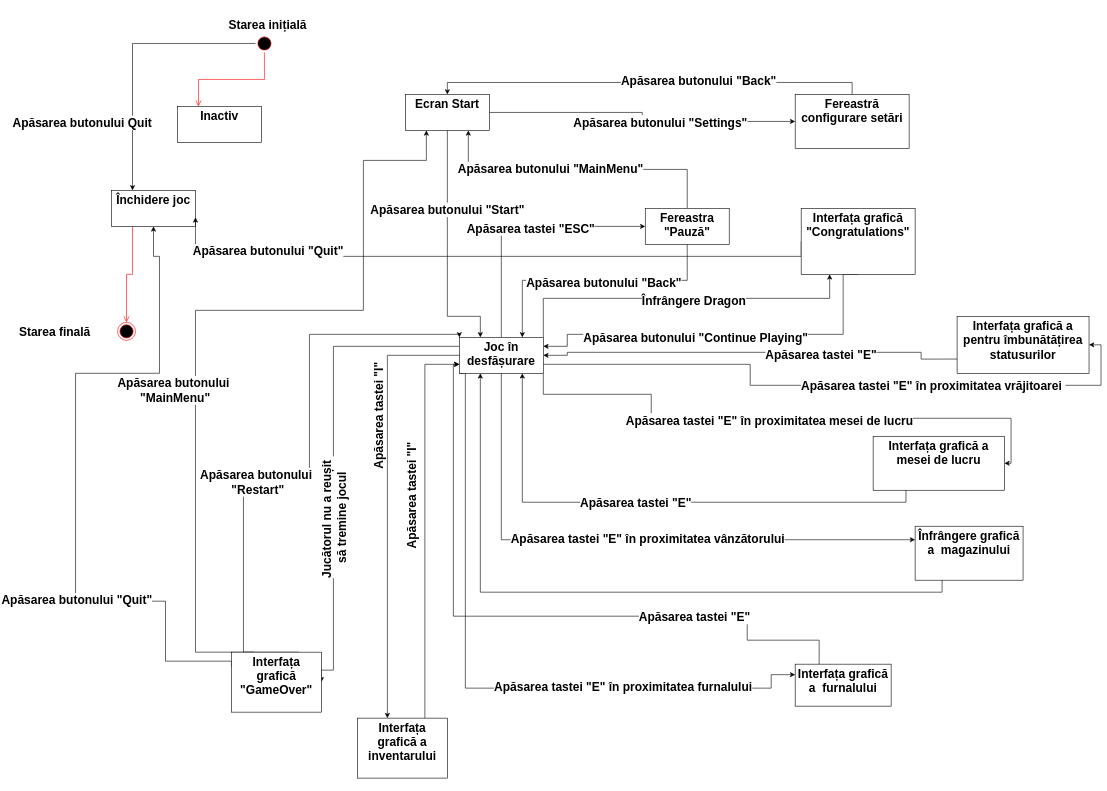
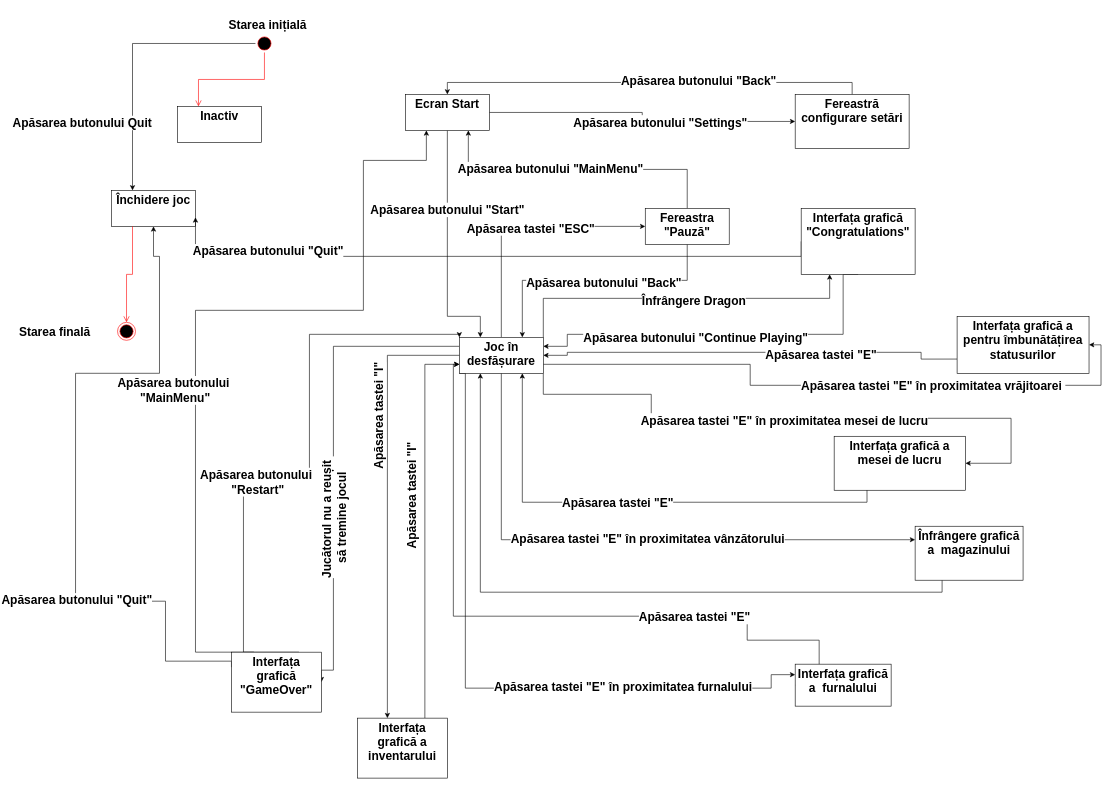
node "Interfața grafică a mesei de lucru": moved (939, 464) -> (900, 464)
